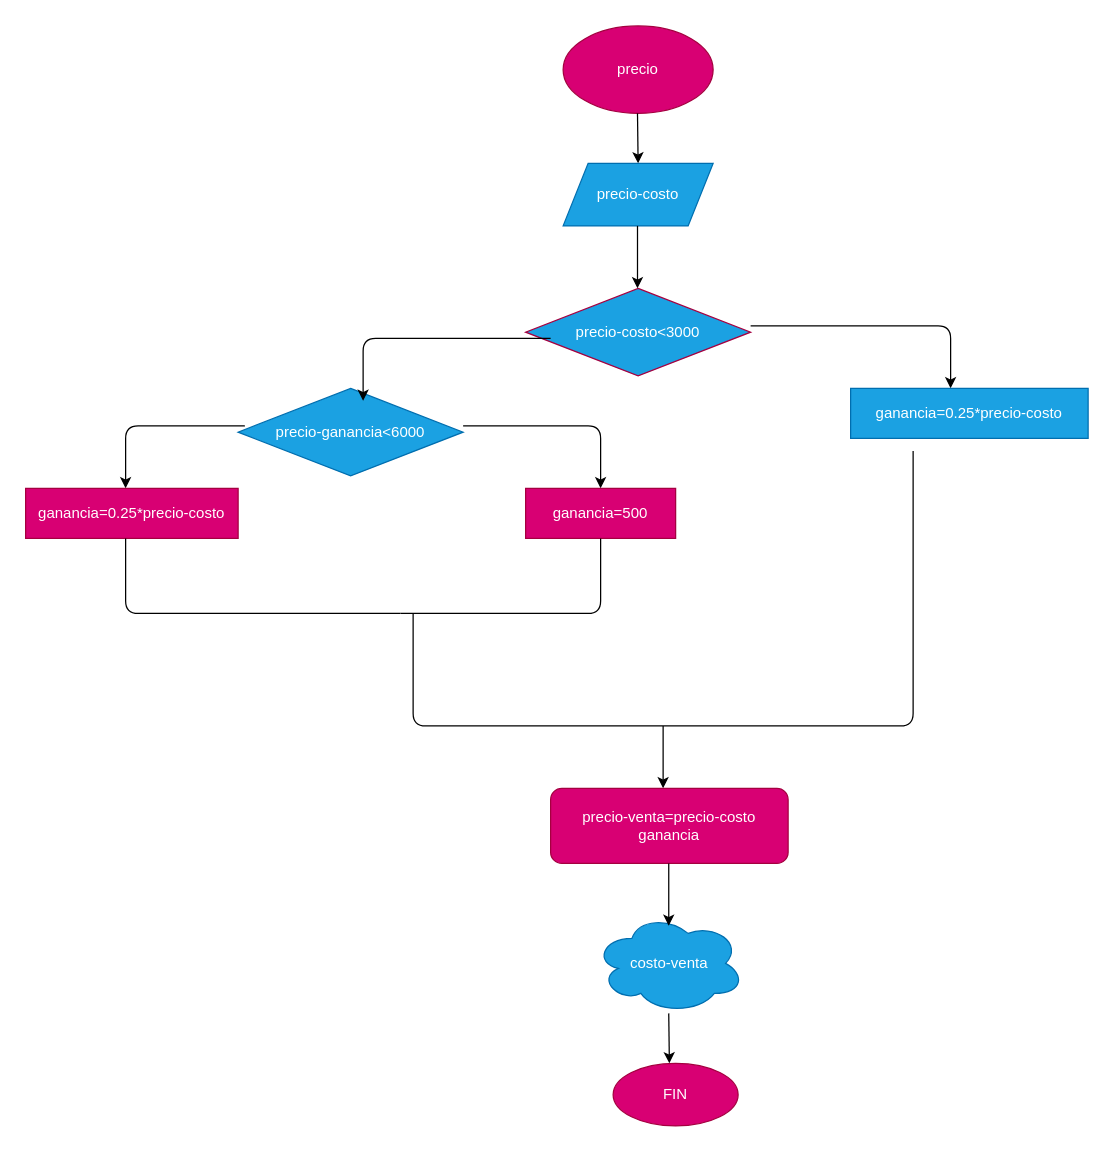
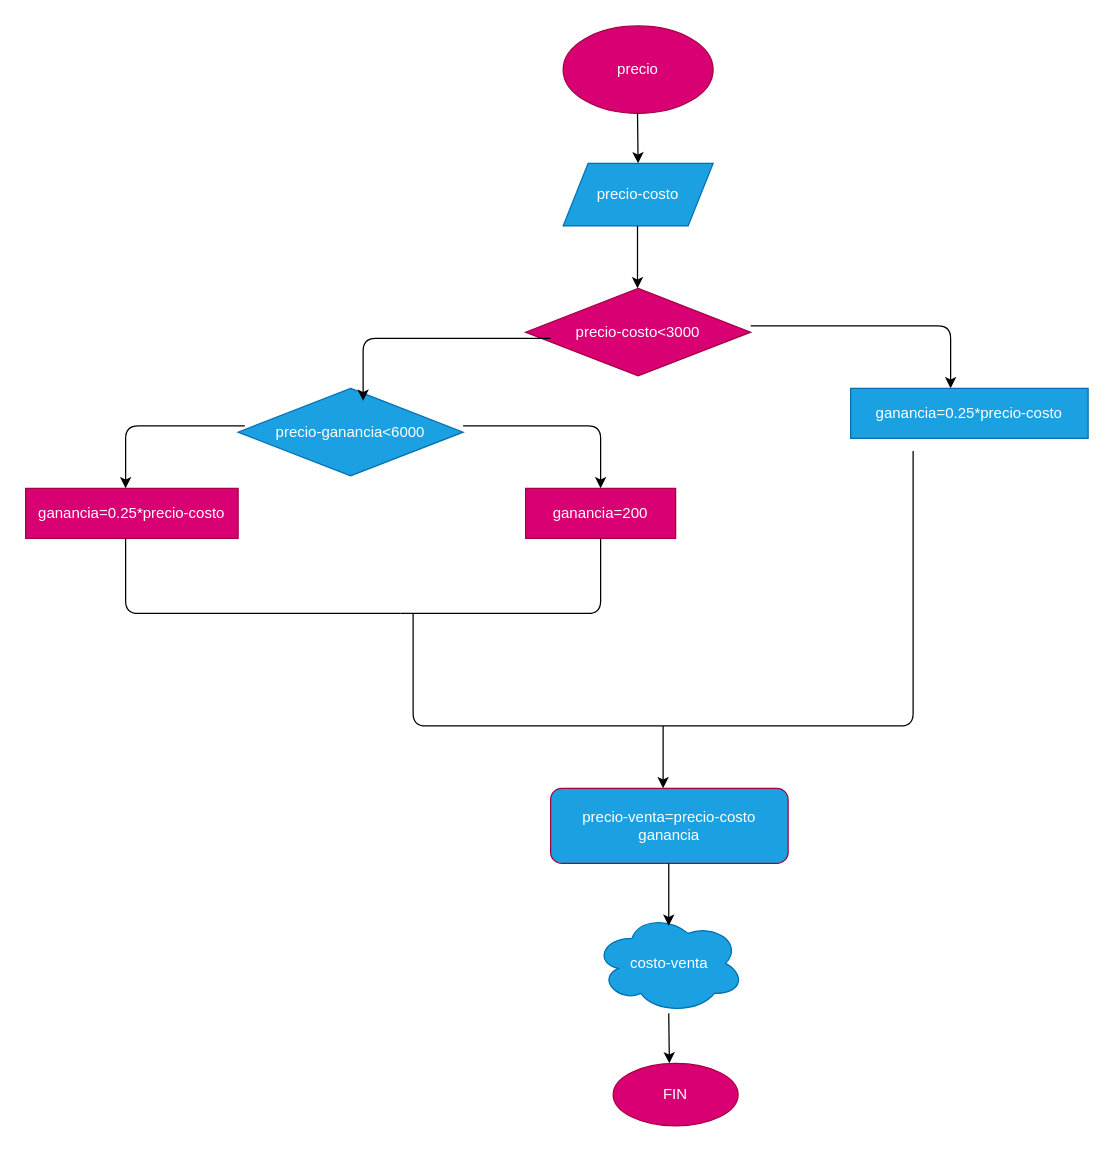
node "precio-costo<3000": fillcolor #1ba1e2 -> #d80073
node "ganancia=500": label "ganancia=500" -> "ganancia=200"
node "precio-venta=precio-costo ganancia": fillcolor #d80073 -> #1ba1e2
